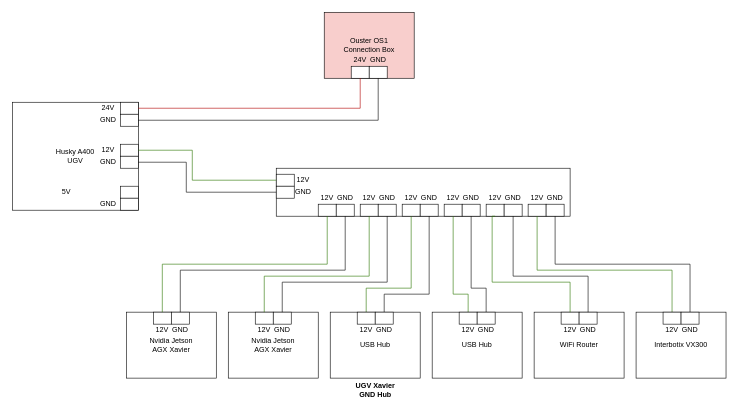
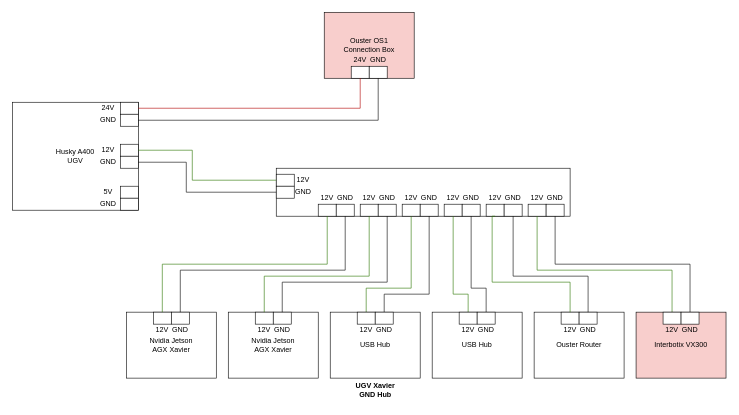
node "5V": moved (66, 192) -> (108, 192)
node "WiFi Router": label "WiFi Router" -> "Ouster Router"
node "Interbotix VX300": fillcolor #ffffff -> #f8cecc
